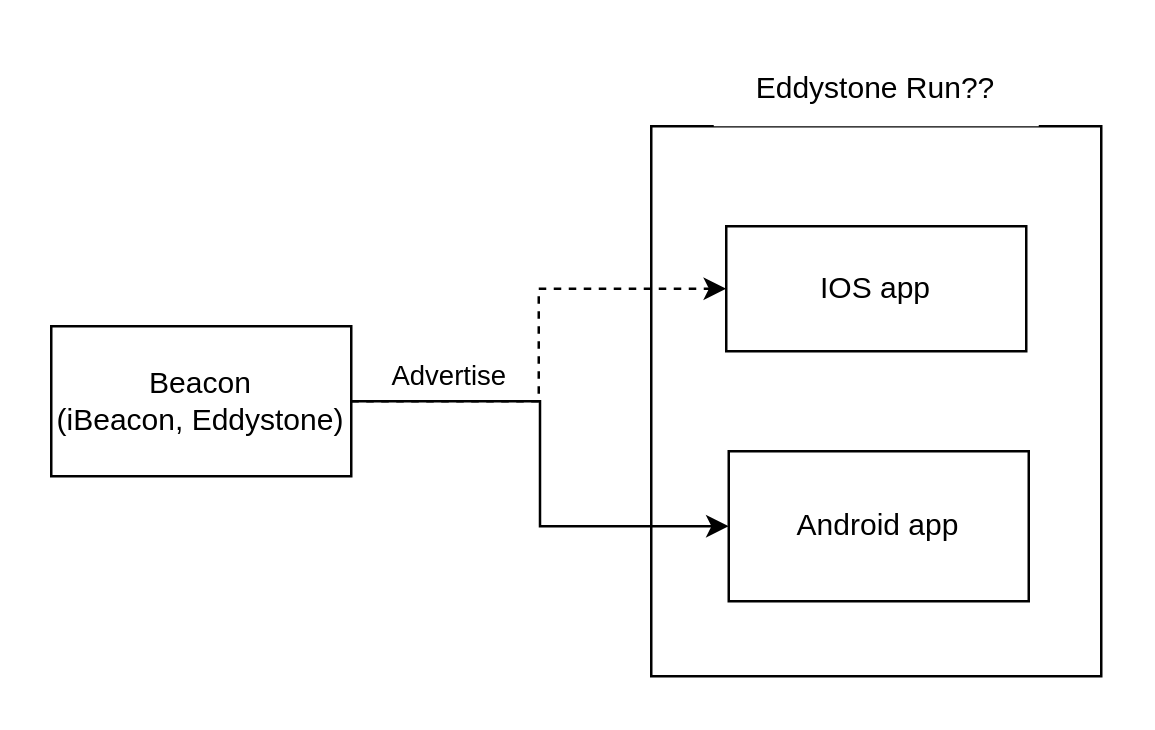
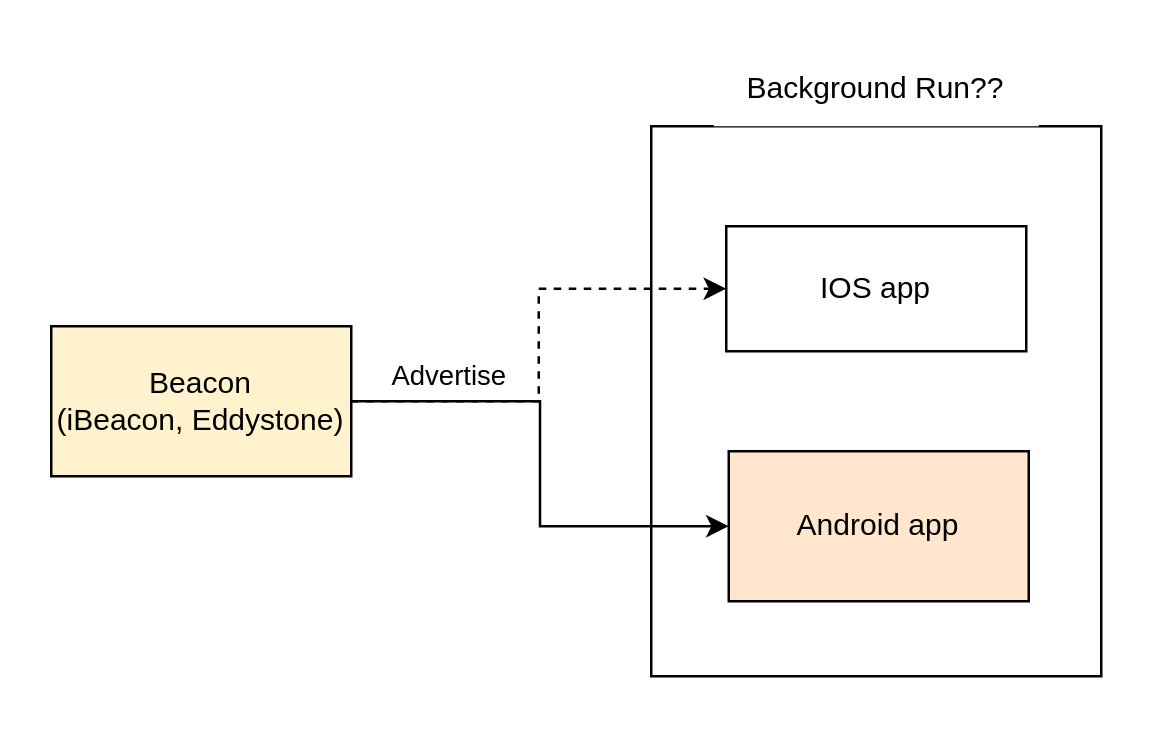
node "Eddystone Run??": label "Eddystone Run??" -> "Background Run??"
node "Beacon (iBeacon, Eddystone)": fillcolor #ffffff -> #fff2cc
node "Android app": fillcolor #ffffff -> #ffe6cc
